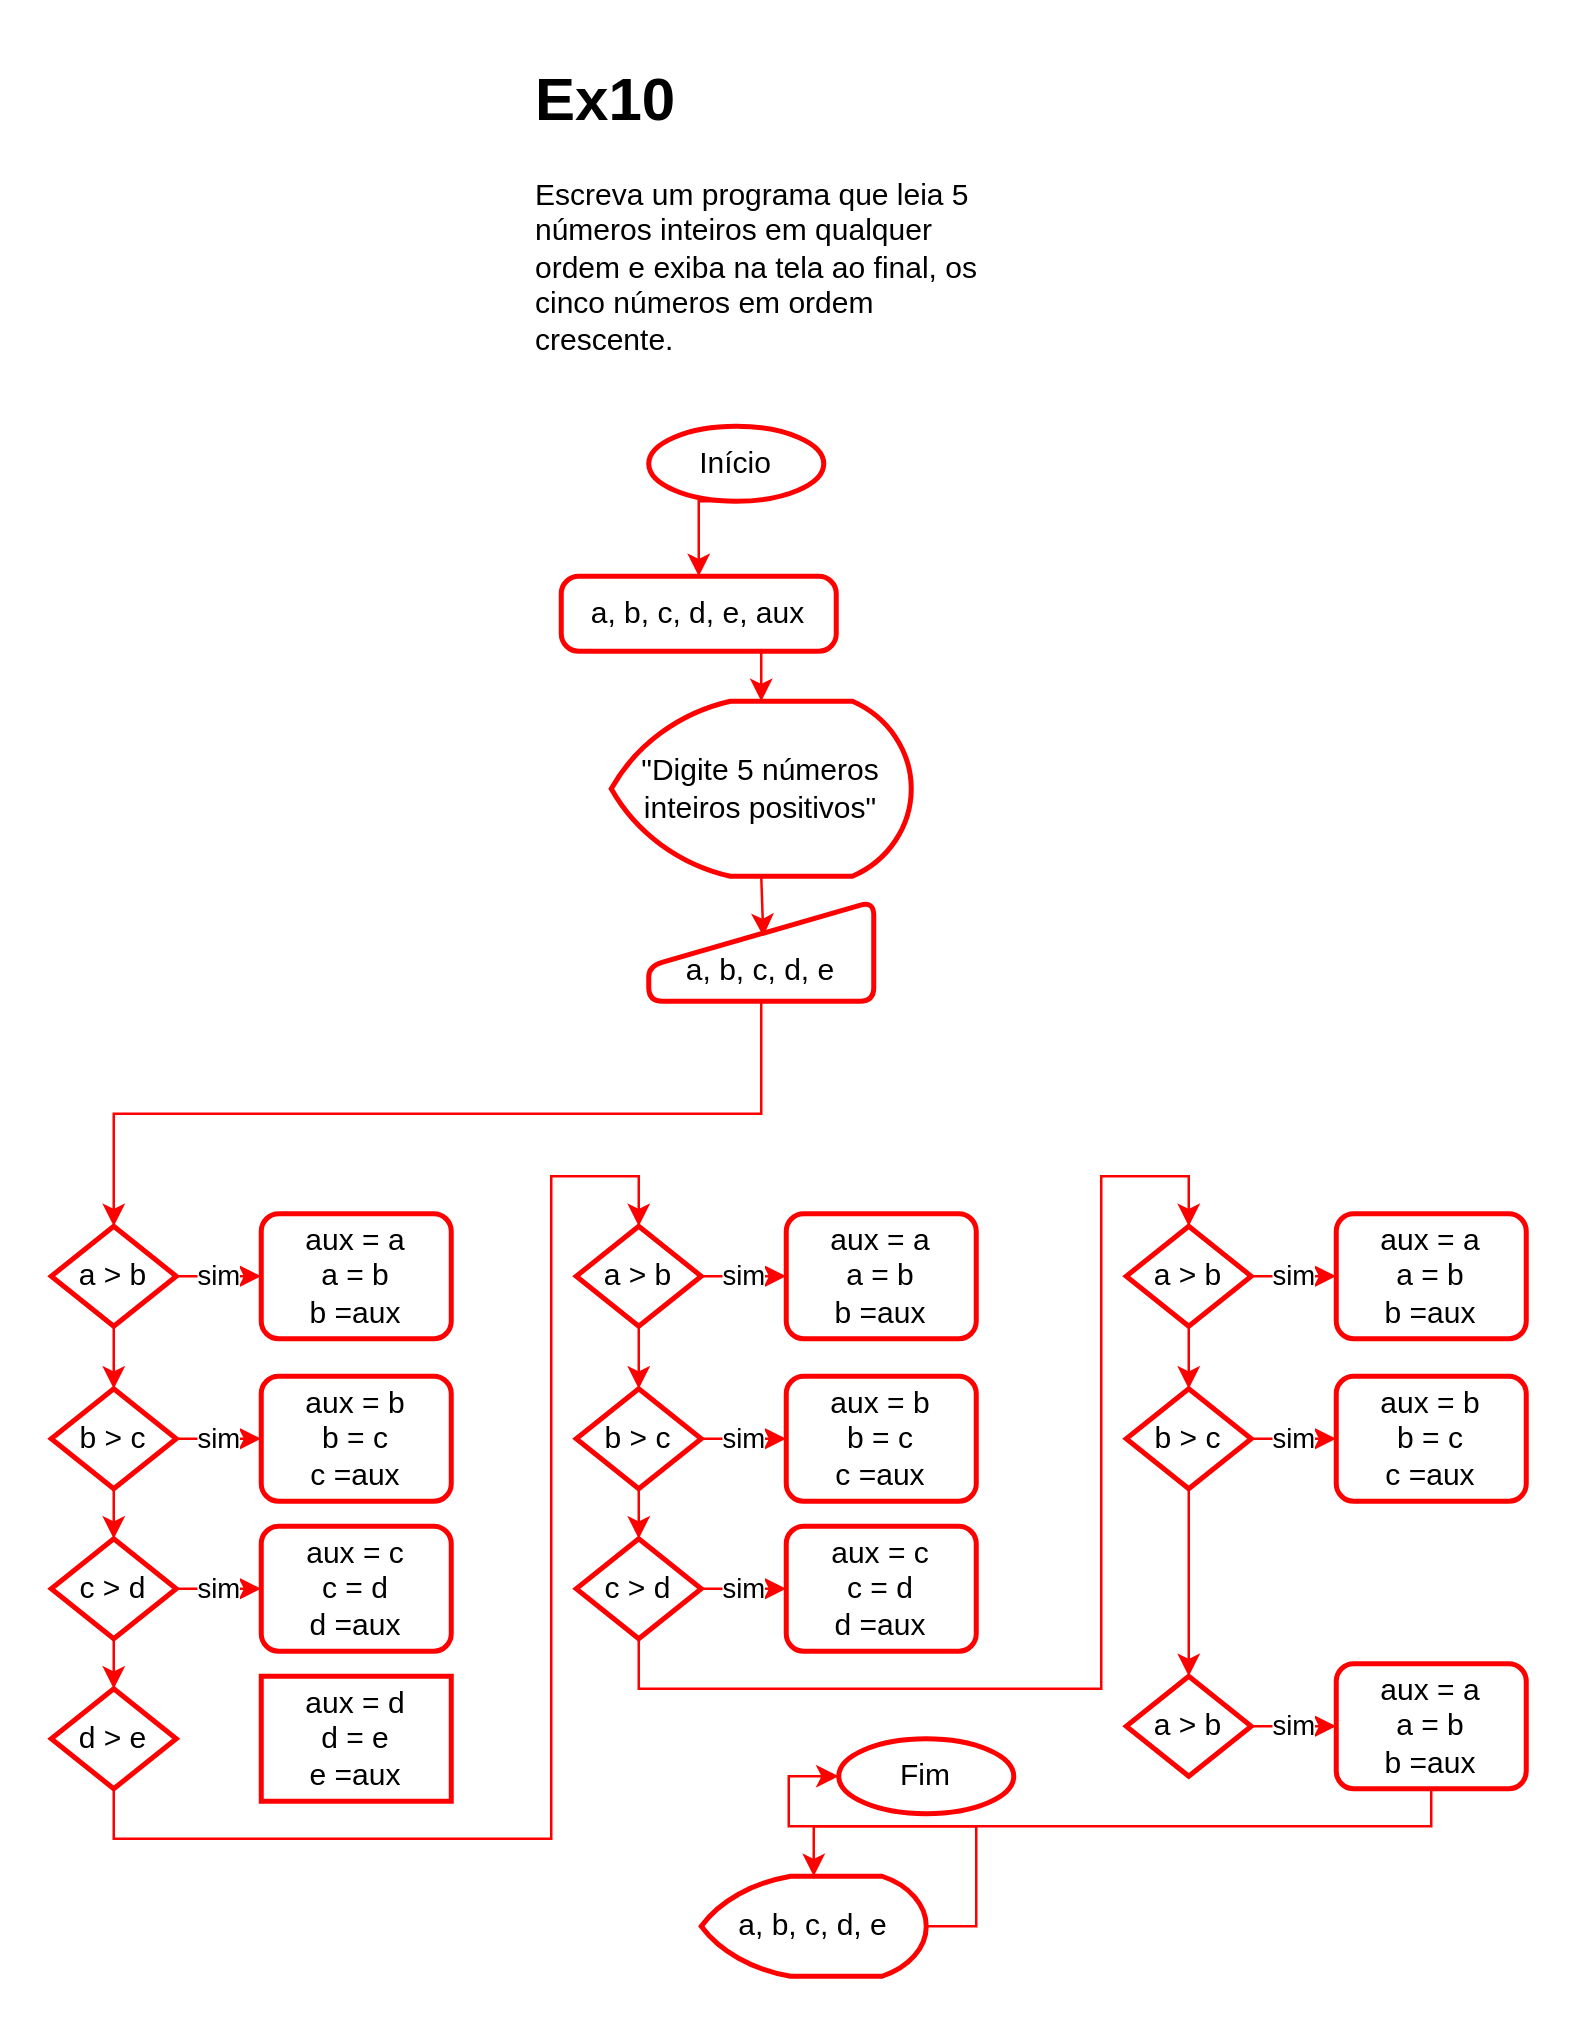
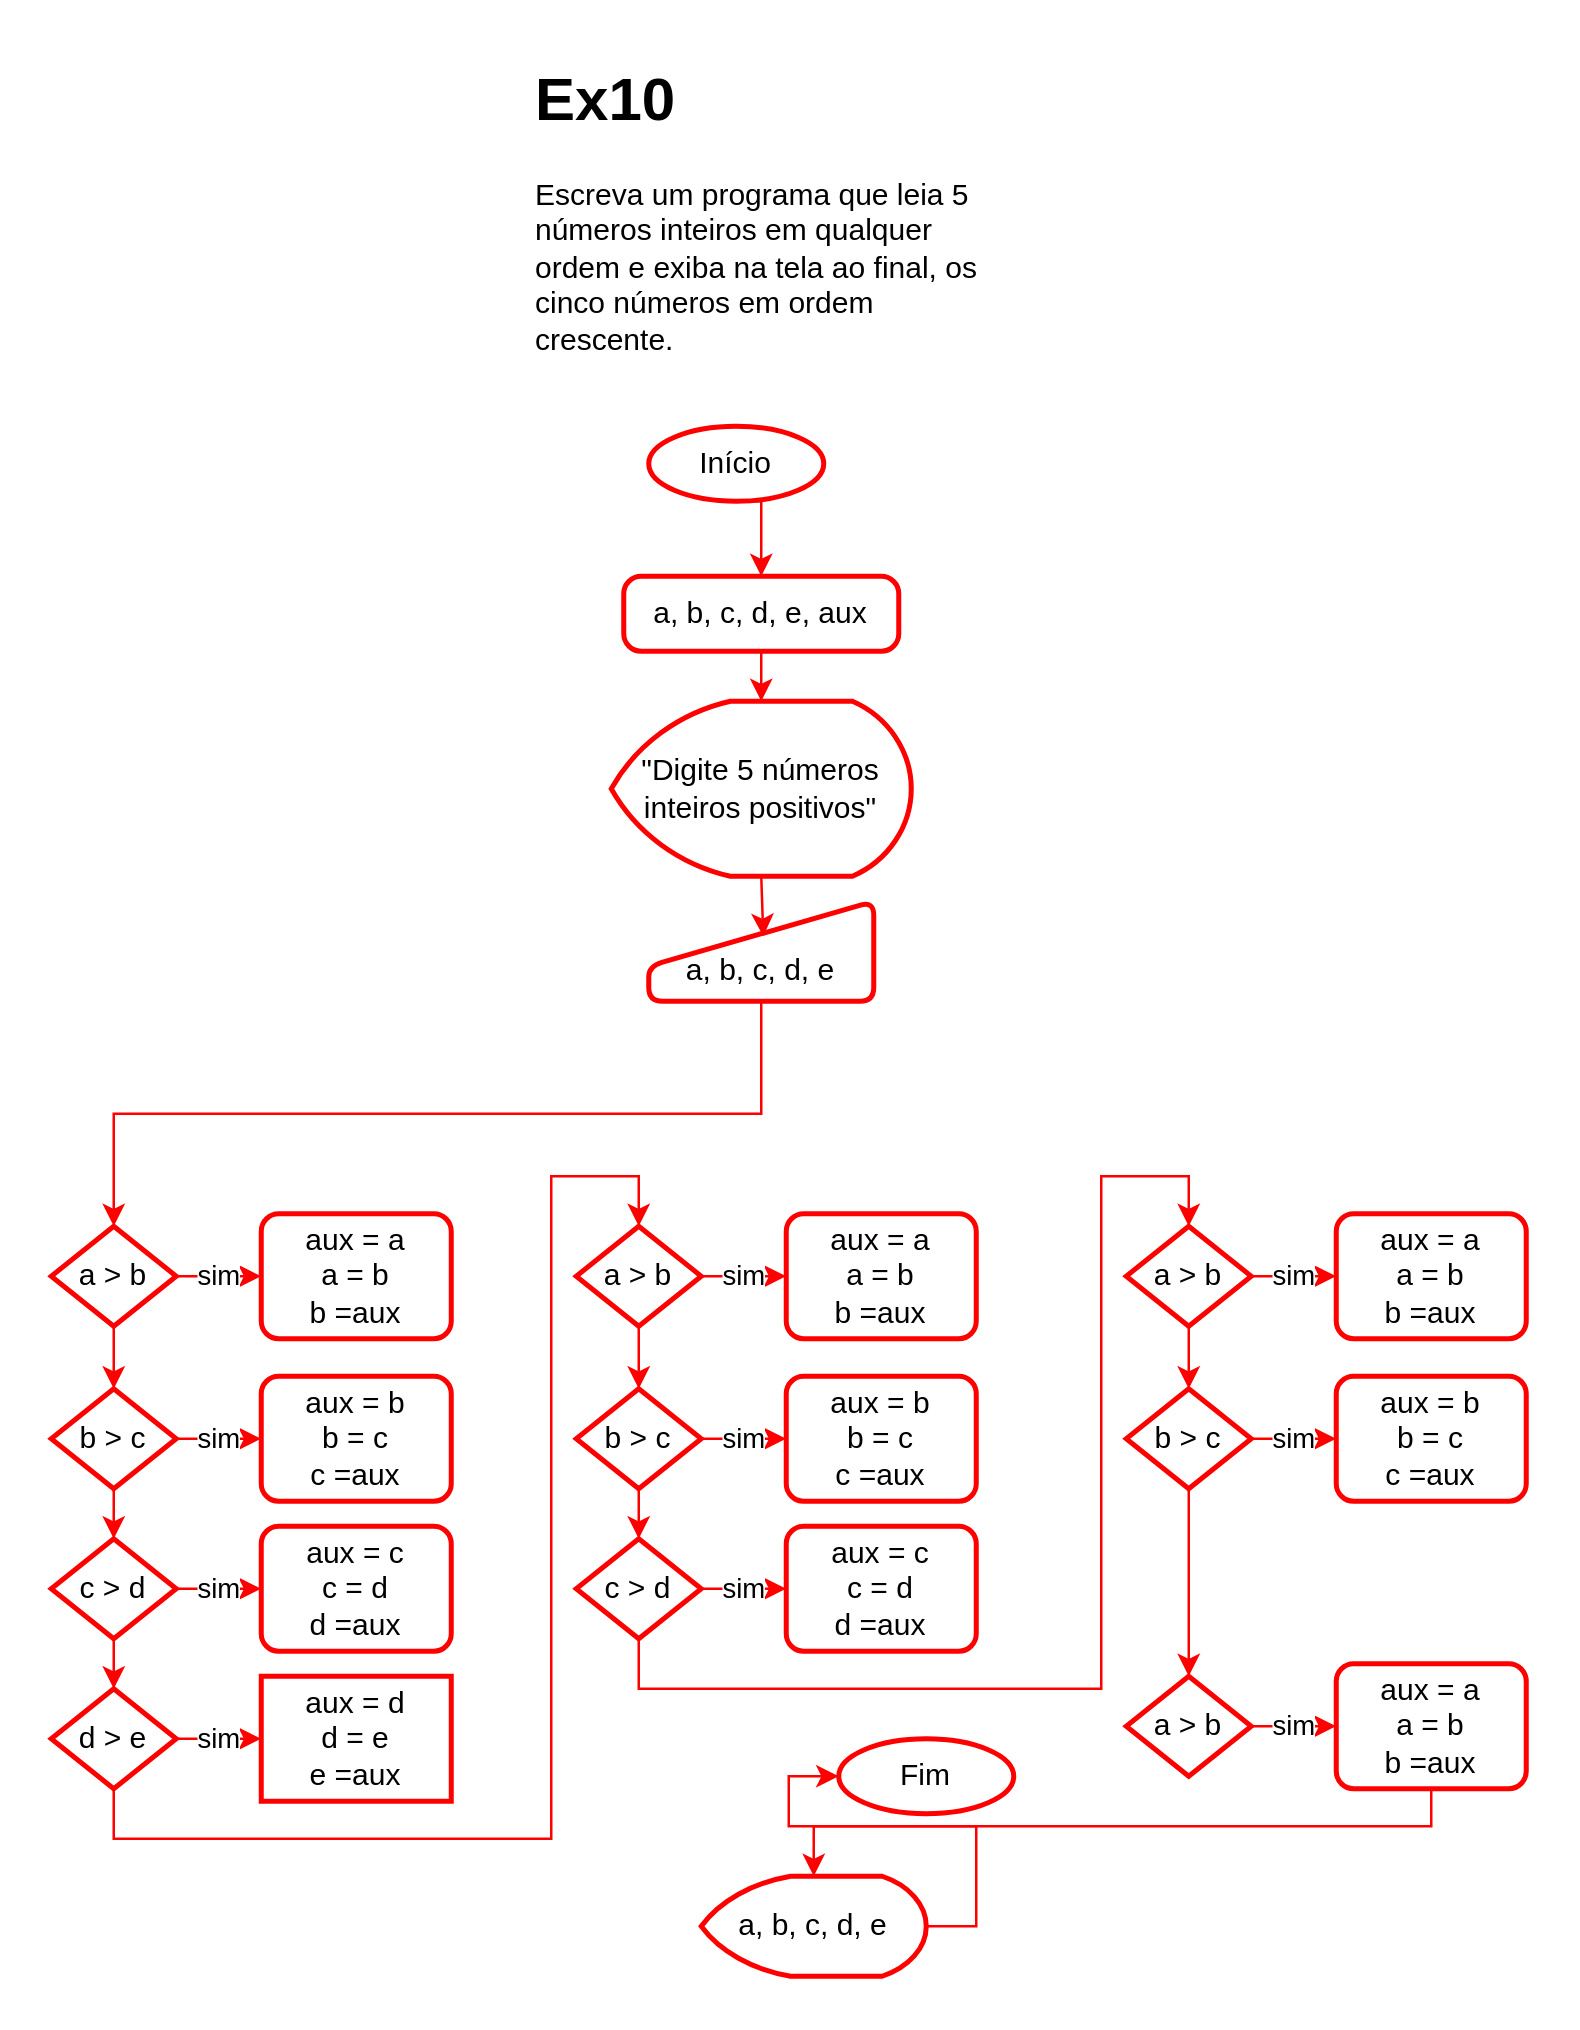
node "a, b, c, d, e, aux": moved (699, 614) -> (761, 614)
edge "d > e" -> "aux = d d = e e =aux": added, label "sim"
